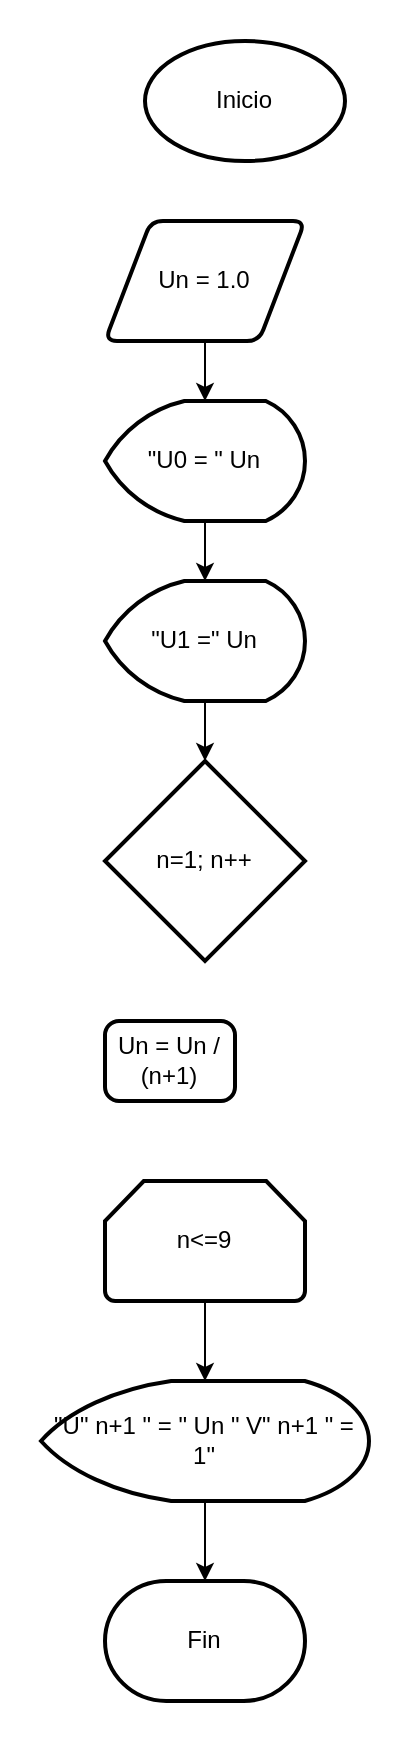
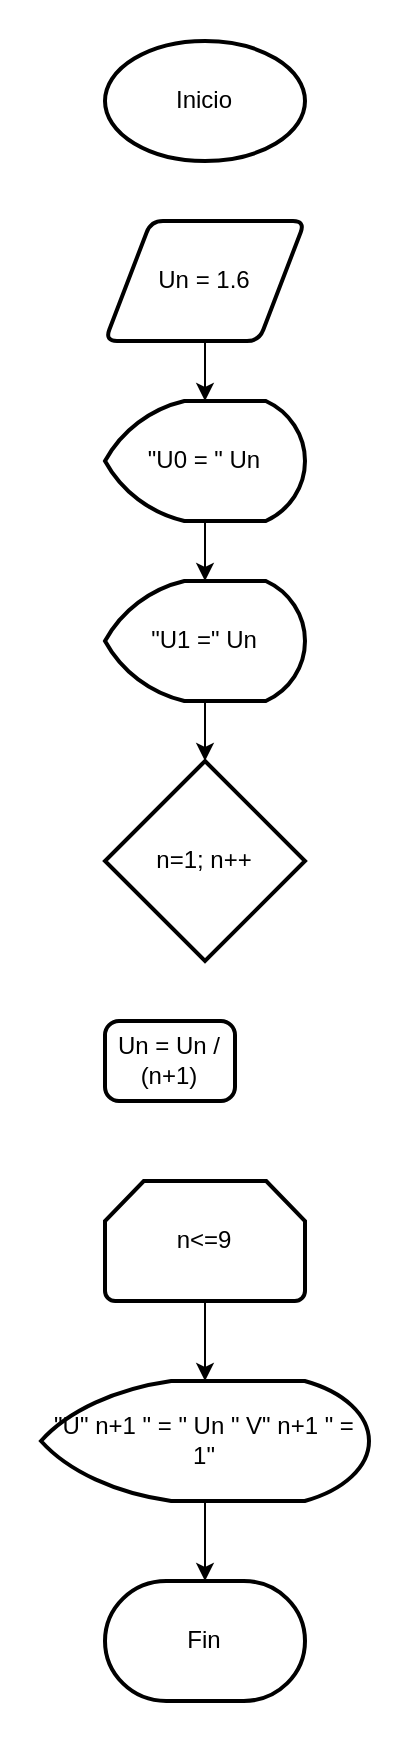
node "Inicio": moved (245, 101) -> (205, 101)
node "Un = 1.0": label "Un = 1.0" -> "Un = 1.6"
